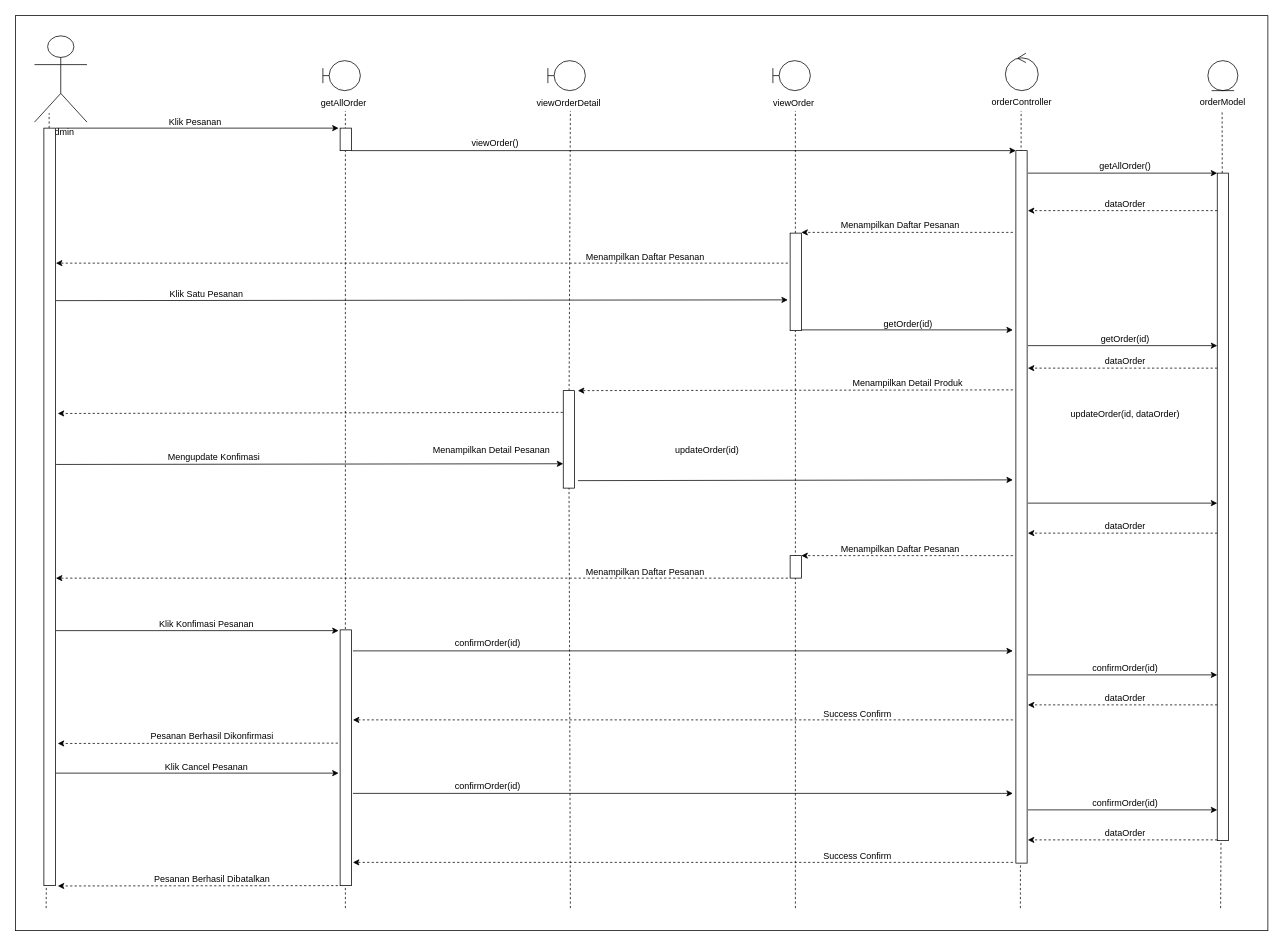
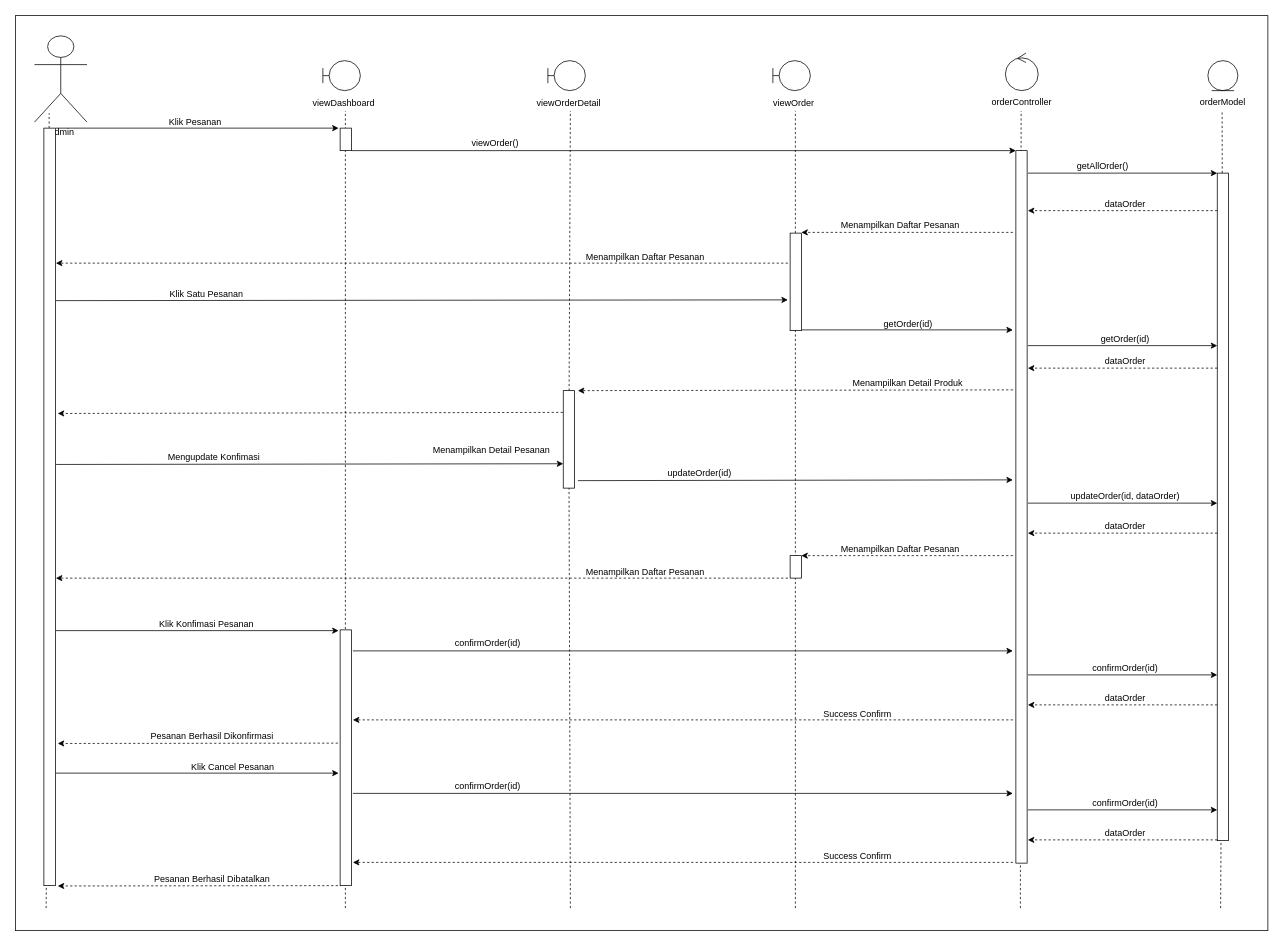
node "getAllOrder": label "getAllOrder" -> "viewDashboard"
node "getAllOrder()": moved (1125, 166) -> (1103, 166)
node "updateOrder(id, dataOrder)": moved (1125, 414) -> (1125, 496)
node "updateOrder(id)": moved (707, 450) -> (700, 473)
node "Klik Cancel Pesanan": moved (207, 767) -> (233, 767)
